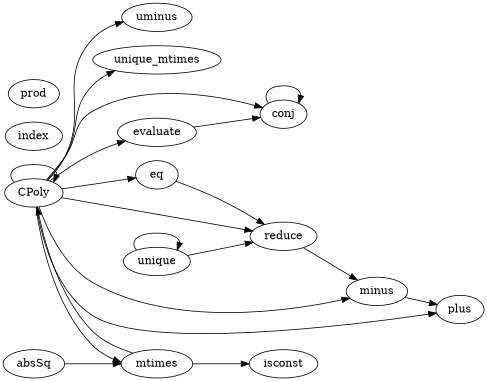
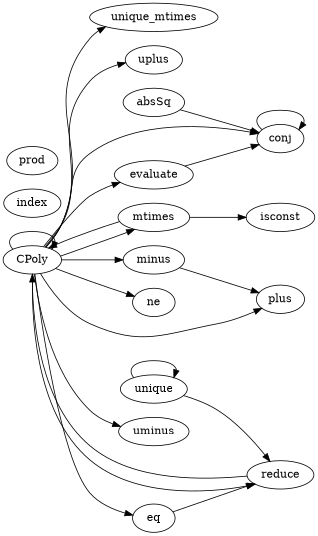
node "uplus": added
edge "reduce" -> "minus": now "reduce" -> "CPoly"
node "ne": added
edge "absSq" -> "mtimes": now "absSq" -> "conj"
